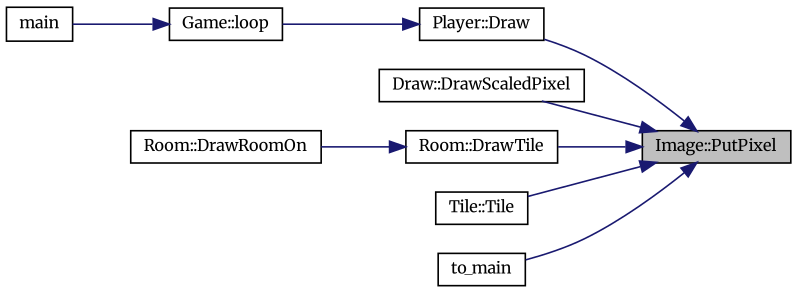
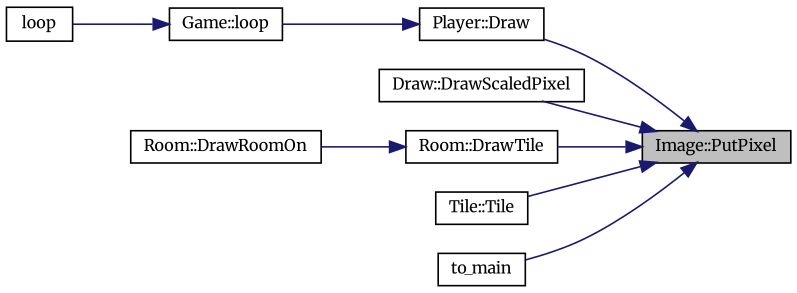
node "main": label "main" -> "loop"
